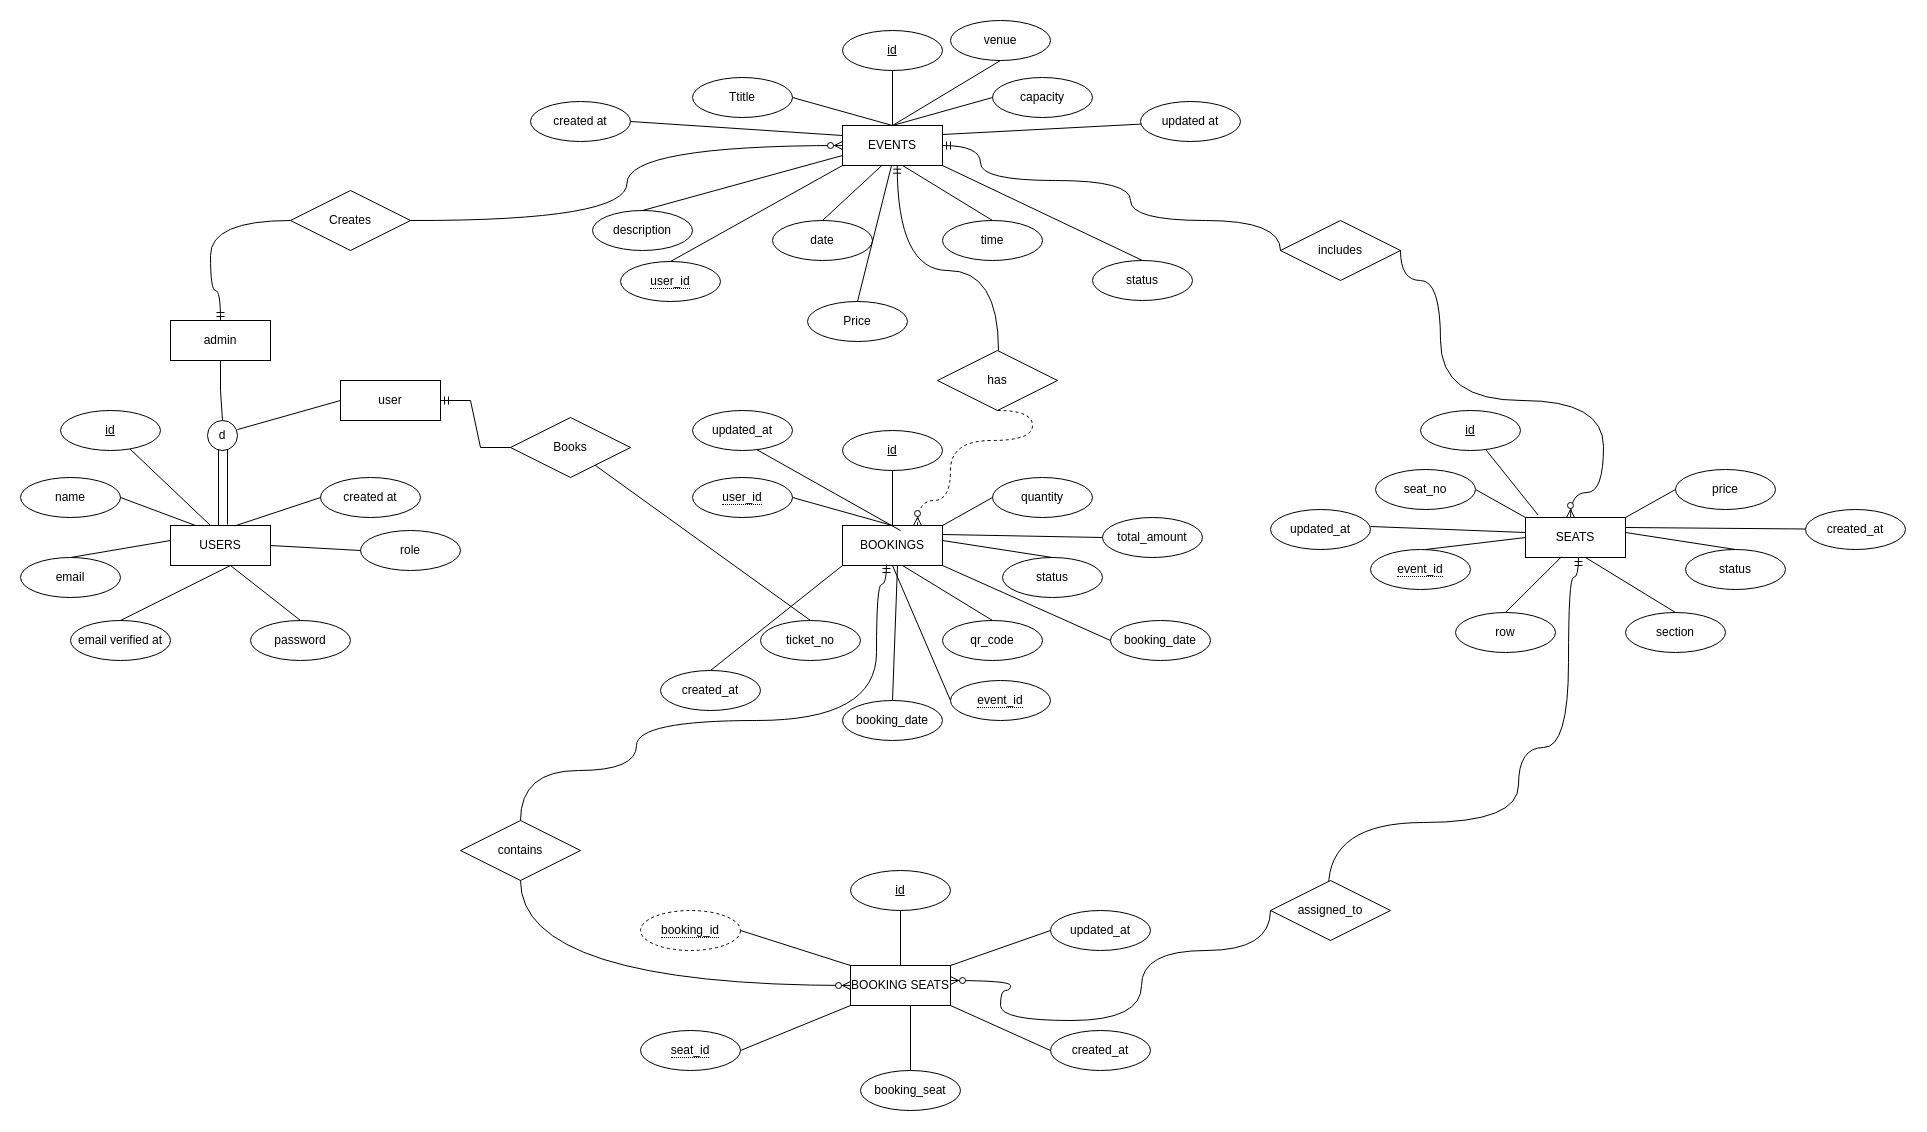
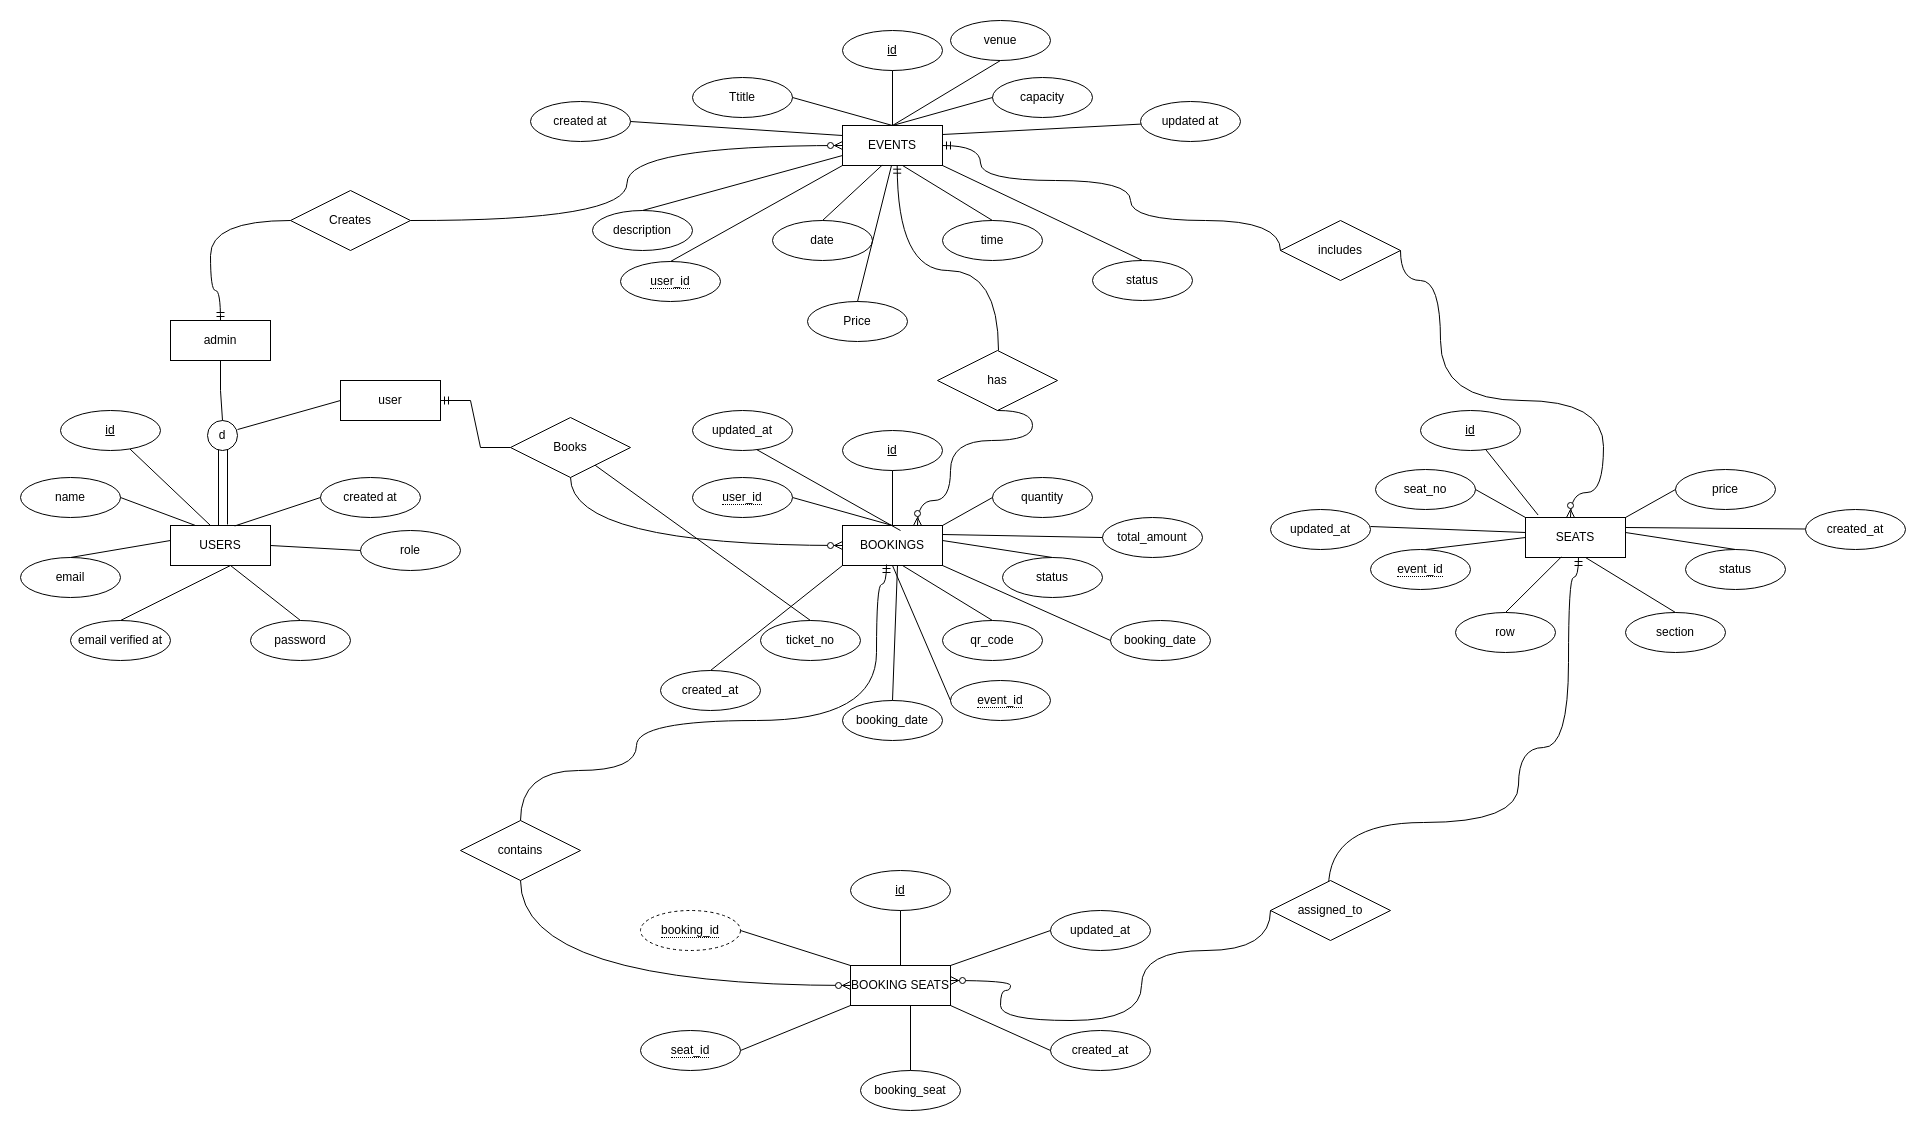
edge "has" -> "BOOKINGS": style dashed -> solid
edge "Books" -> "BOOKINGS": added
